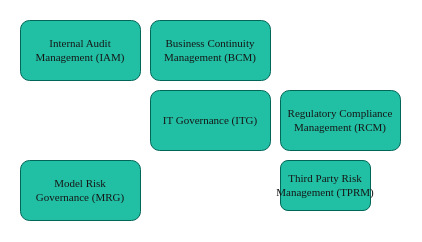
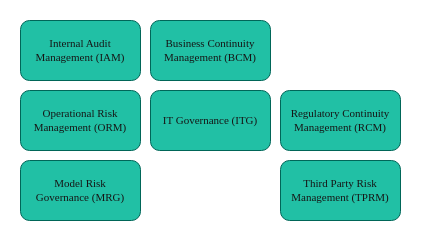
node "Operational Risk Management (ORM)": added
node "Regulatory Compliance Management (RCM)": label "Regulatory Compliance Management (RCM)" -> "Regulatory Continuity Management (RCM)"
node "Third Party Risk Management (TPRM)": size 90x50 -> 120x60
